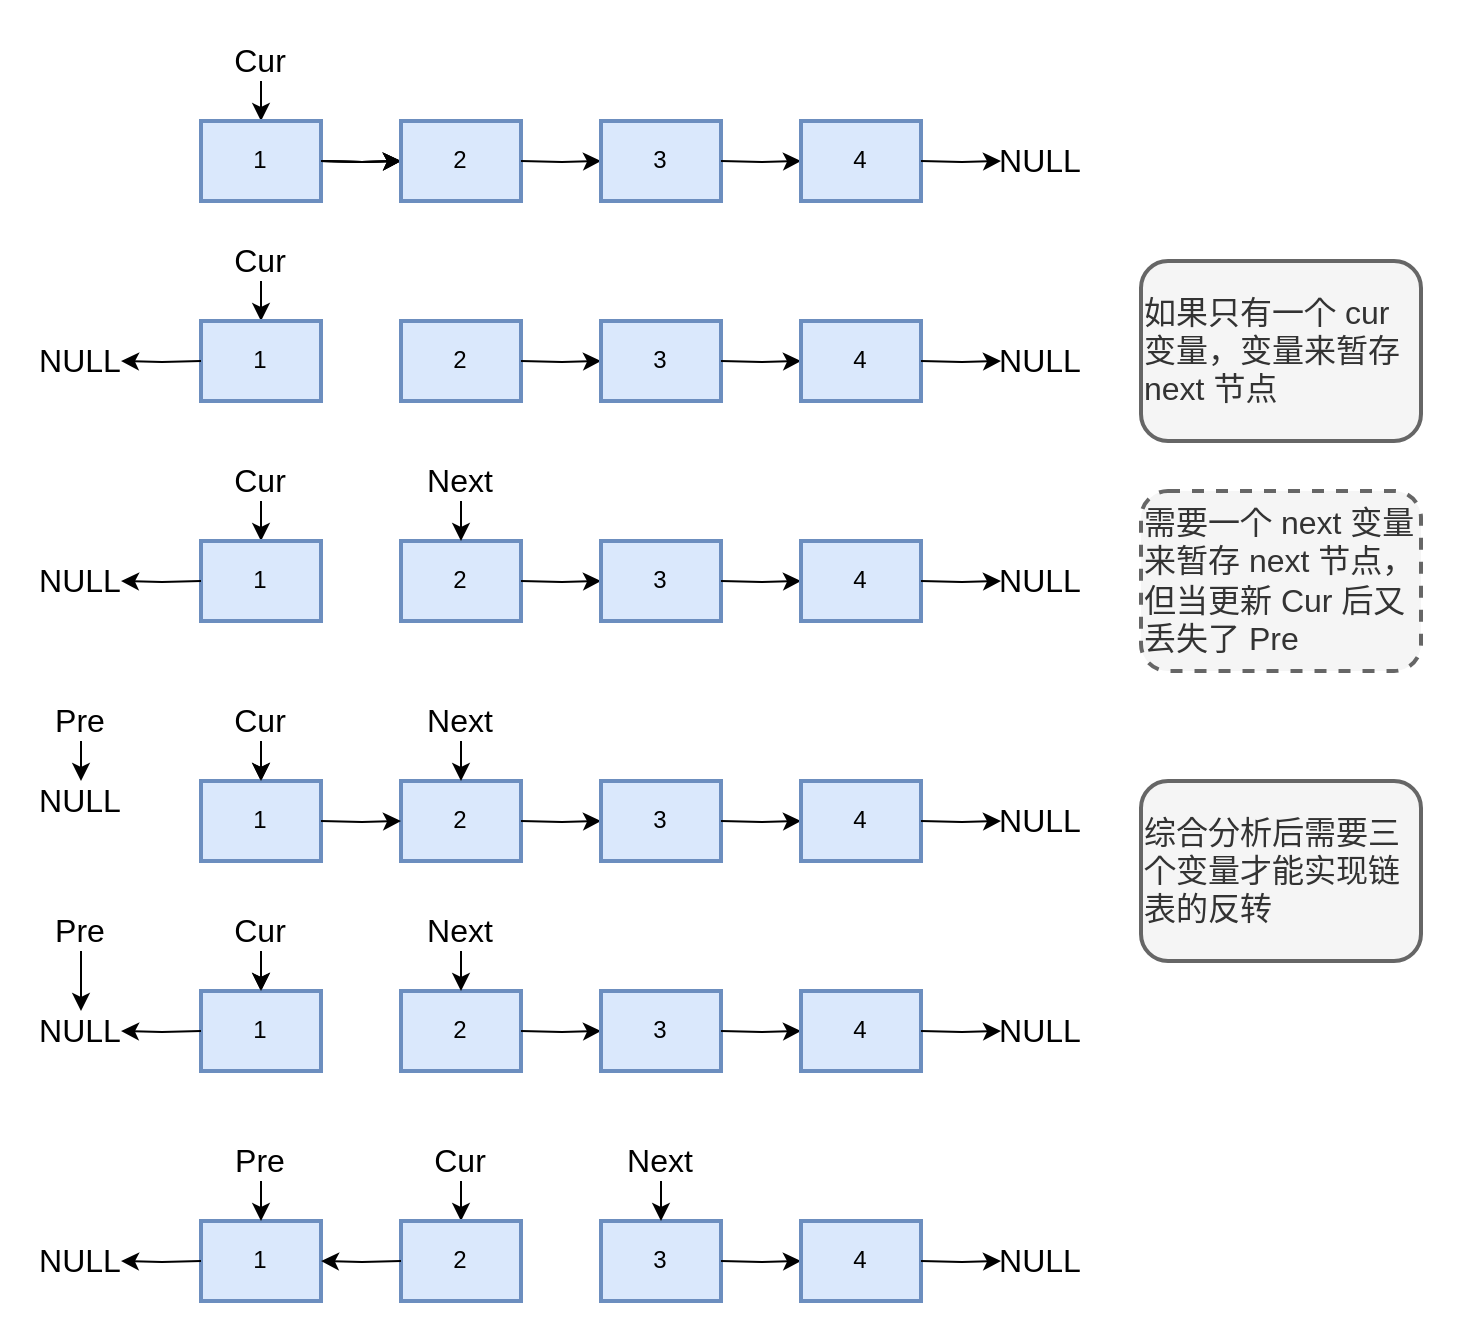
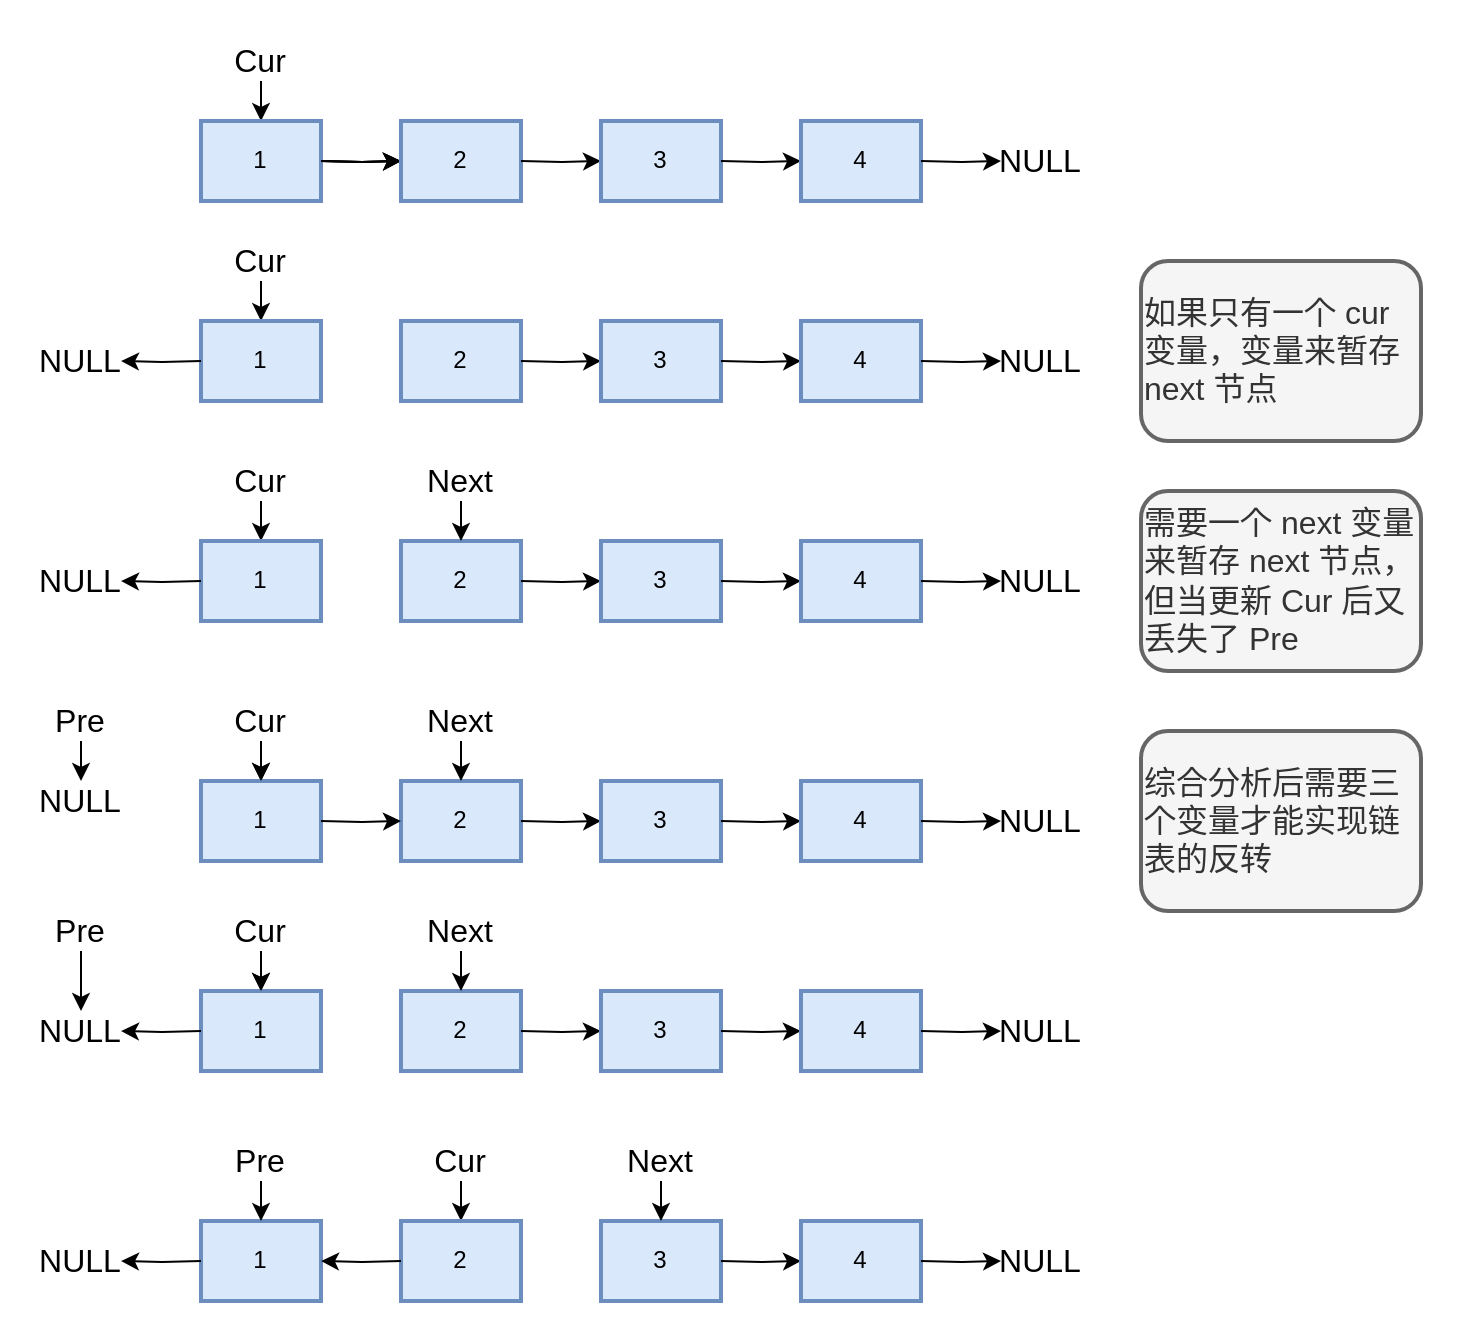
node "需要一个 next 变量来暂存 next 节点，但当更新 Cur 后又丢失了 Pre": style dashed -> solid
node "综合分析后需要三个变量才能实现链表的反转": moved (1281, 871) -> (1281, 821)
